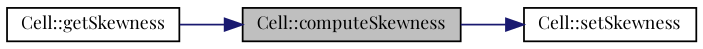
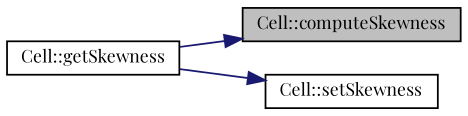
edge "Cell::computeSkewness" -> "Cell::setSkewness": now "Cell::getSkewness" -> "Cell::setSkewness"
